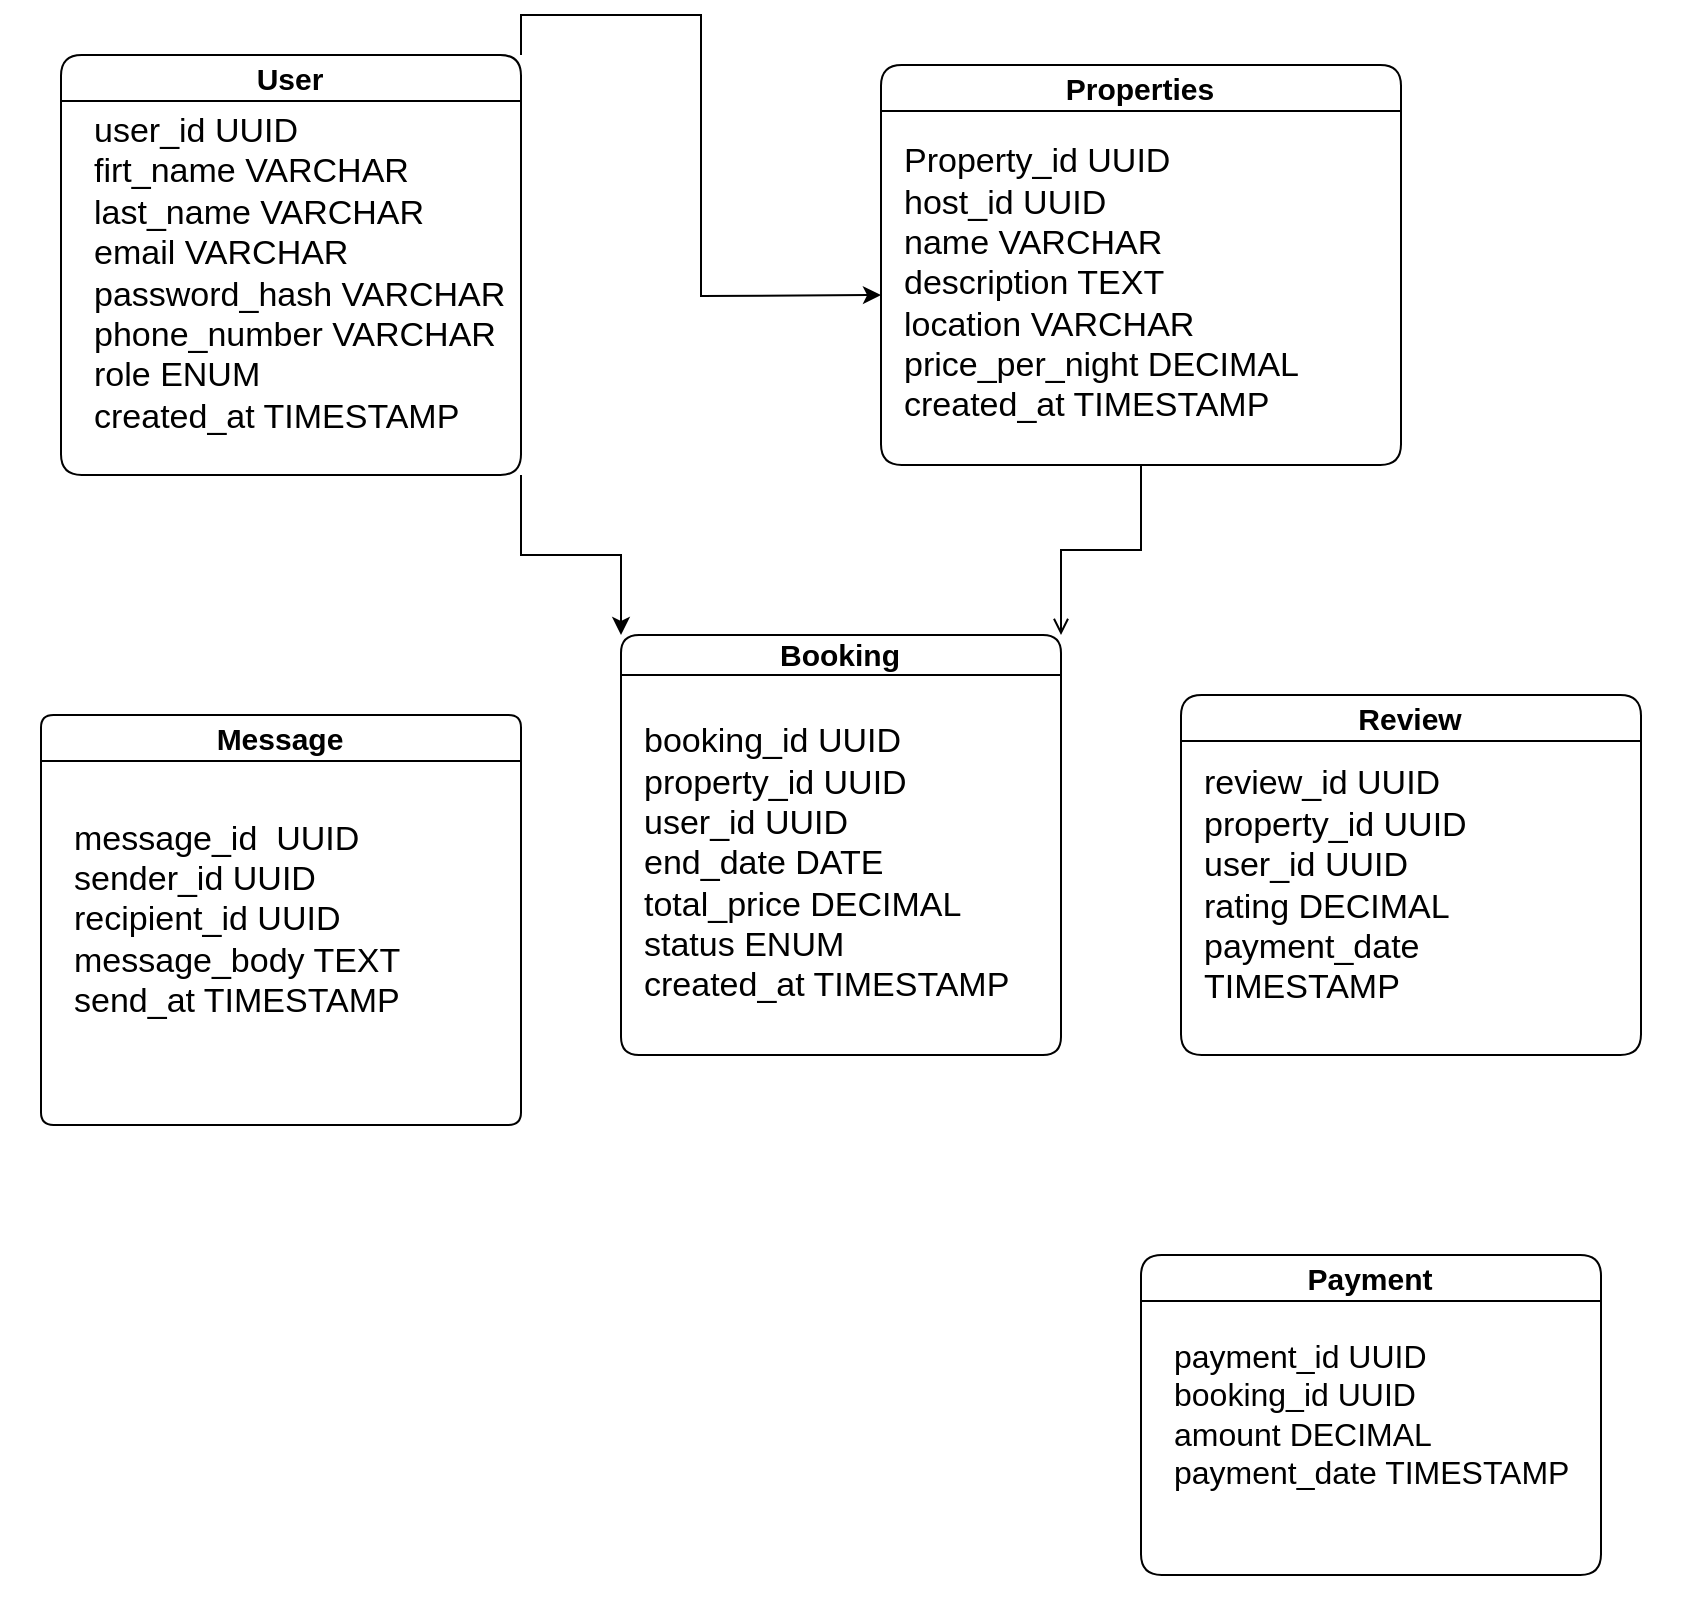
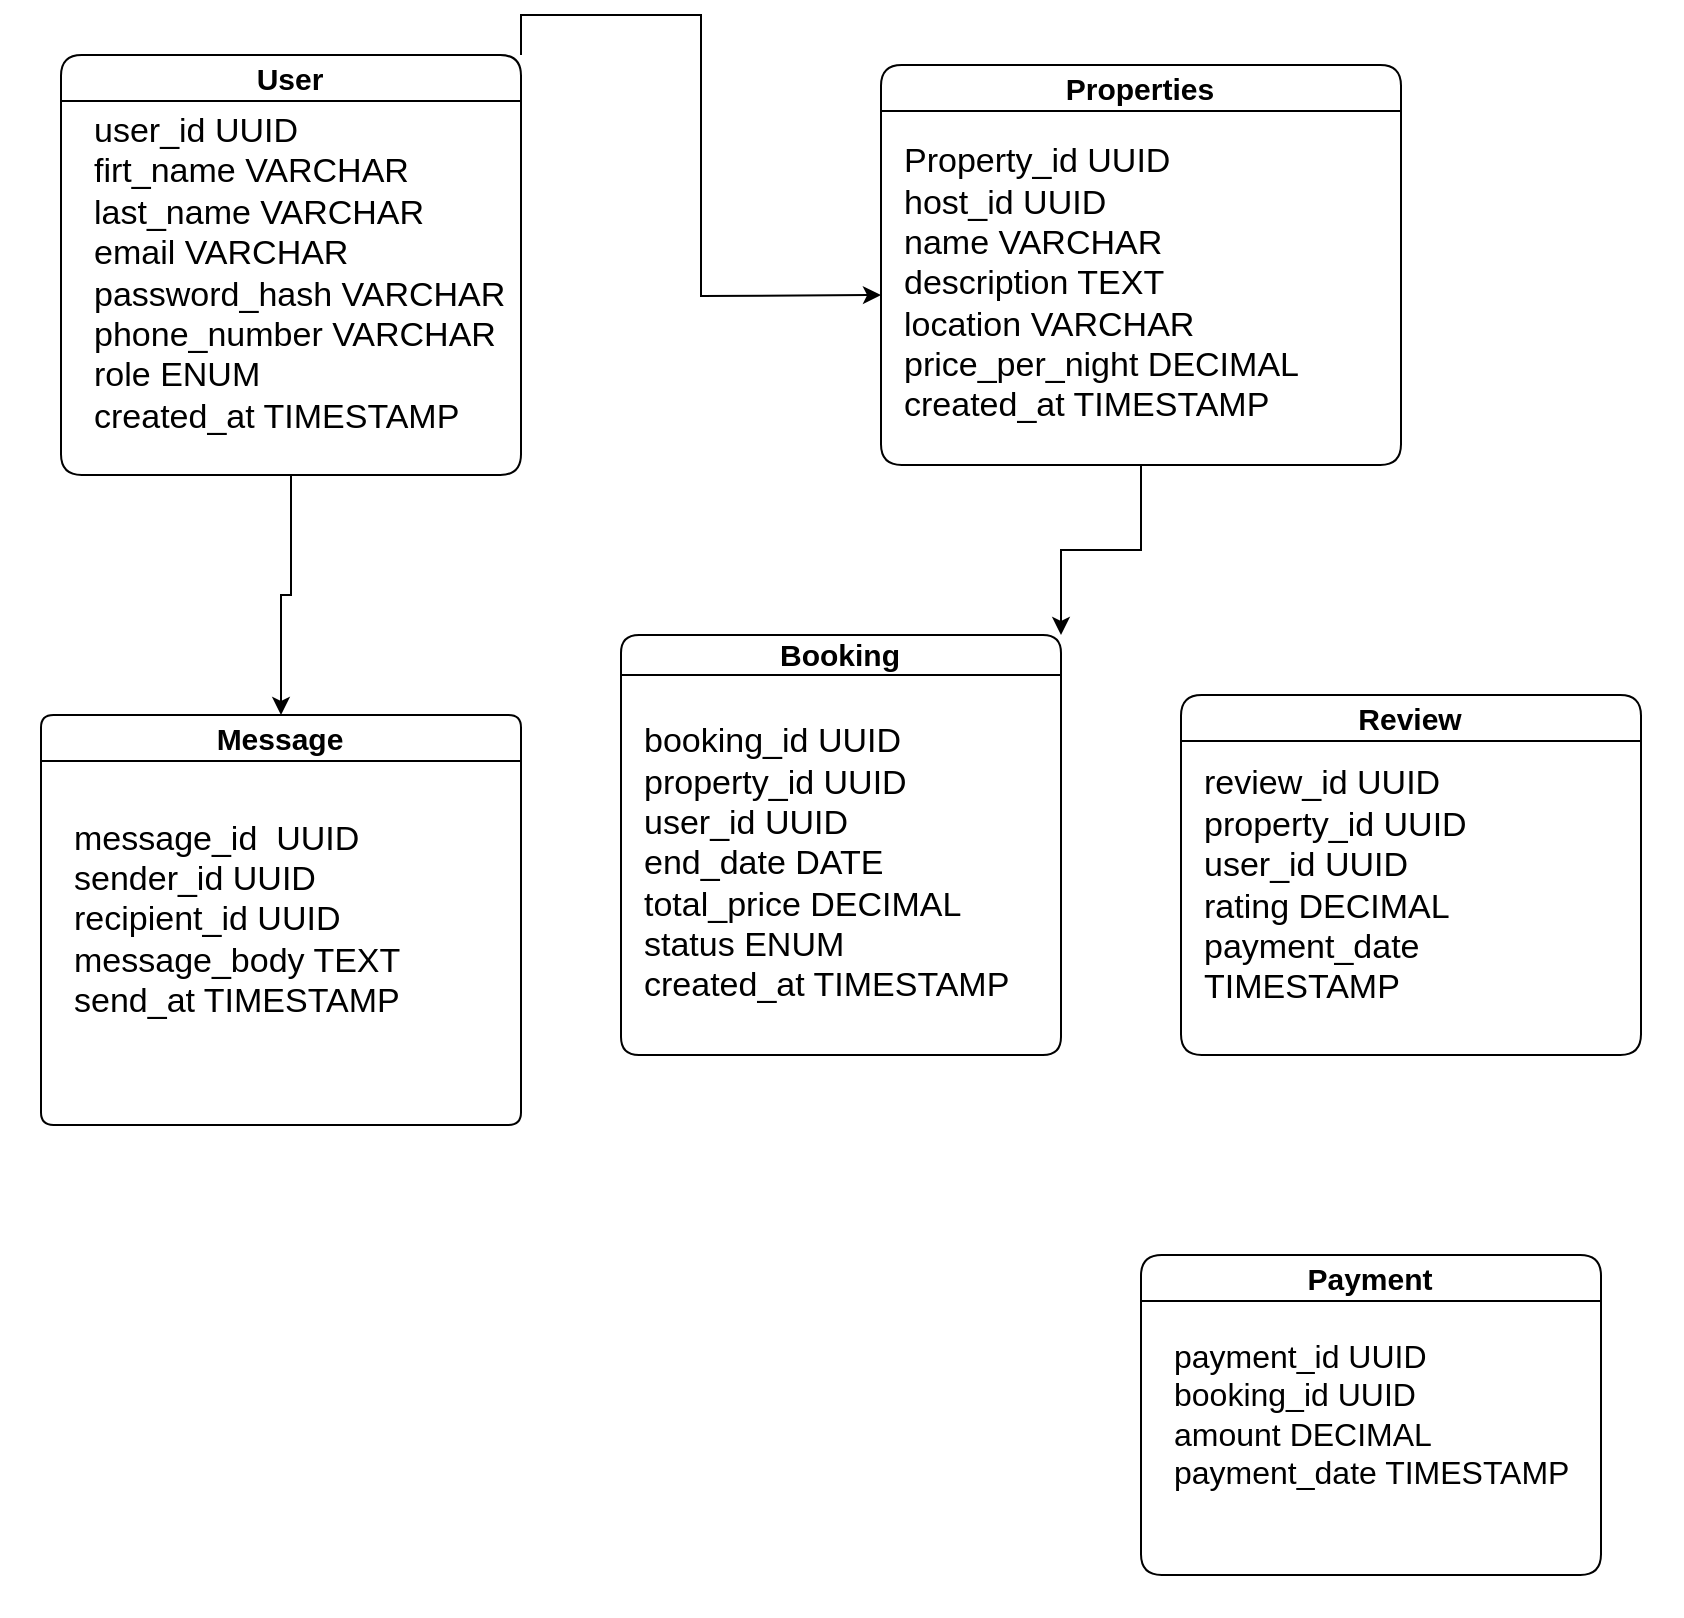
edge "User" -> "Booking": removed
edge "User" -> "Message": added
edge "Properties" -> "Booking": arrowhead open -> classic
